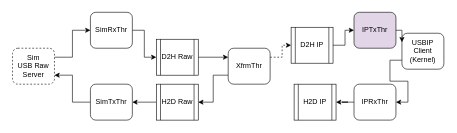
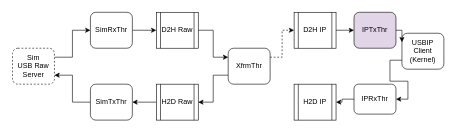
node "D2H IP": moved (312, 45) -> (315, 30)
node "D2H Raw": moved (177, 57) -> (177, 30)
node "IPRxThr": size 42x36 -> 42x30
